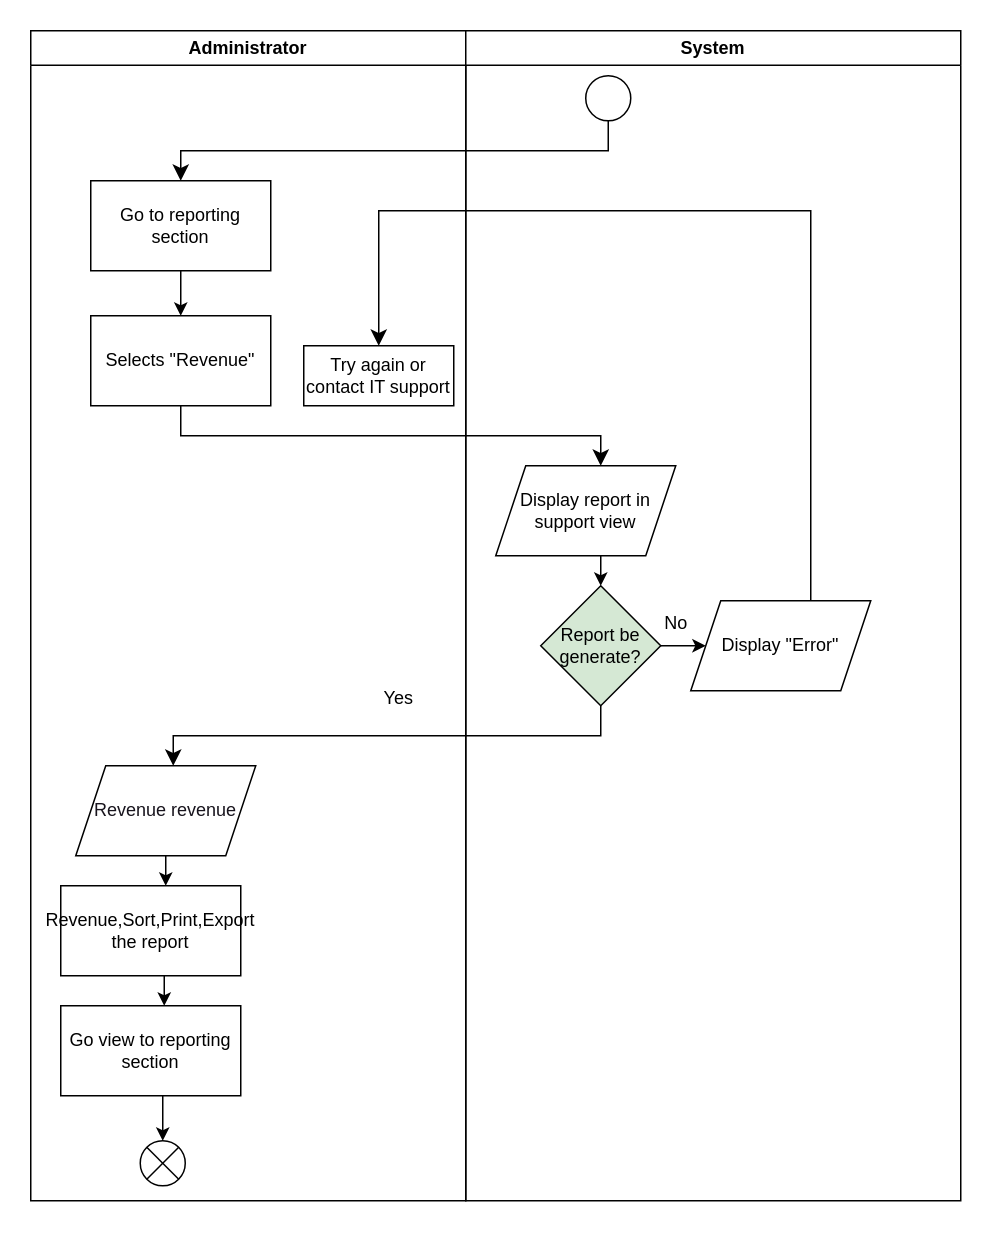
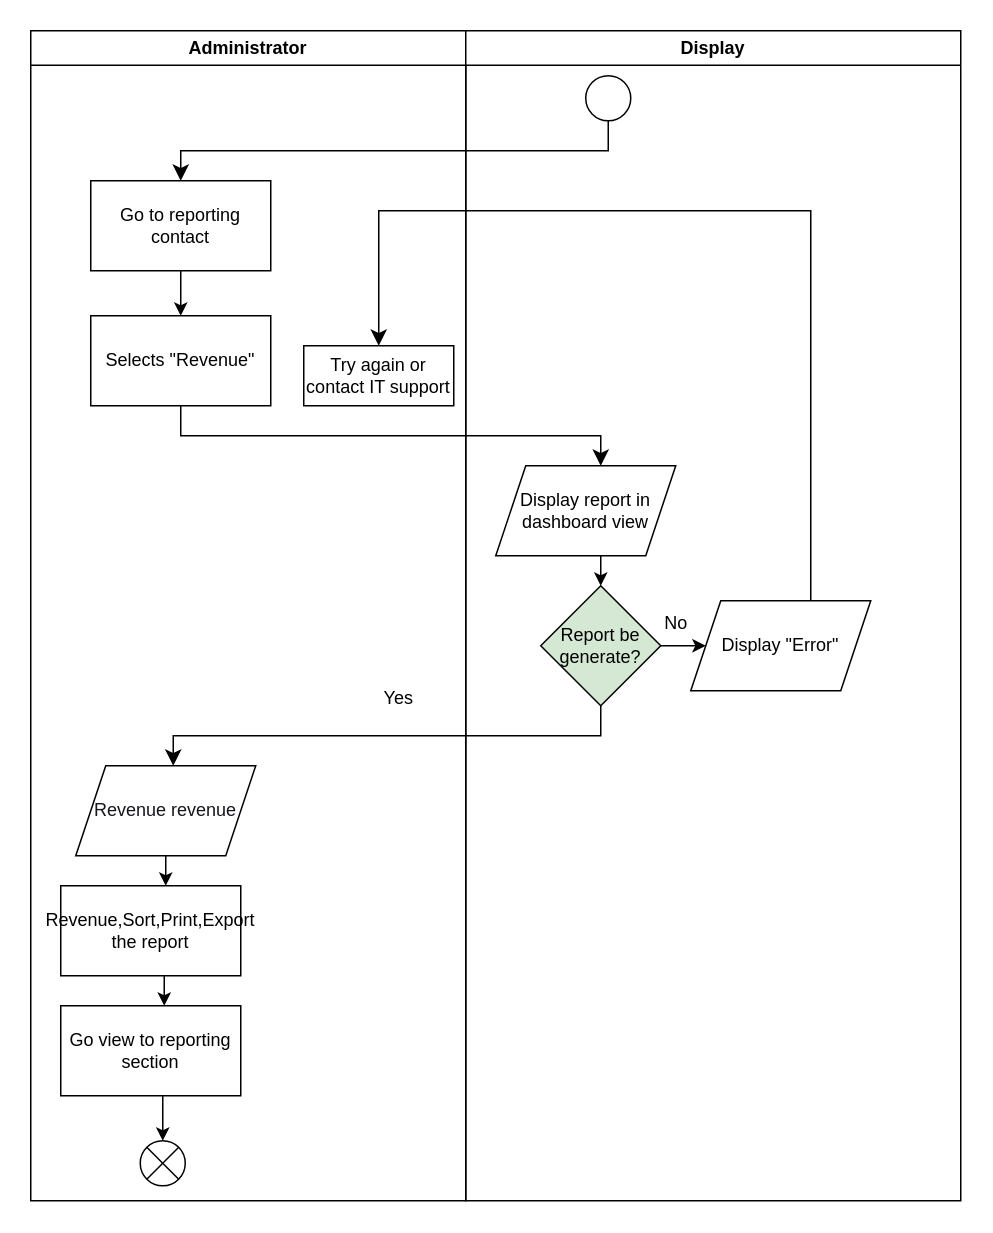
node "System": label "System" -> "Display"
node "Go to reporting section": label "Go to reporting section" -> "Go to reporting contact"
node "Display report in support view": label "Display report in support view" -> "Display report in dashboard view"
